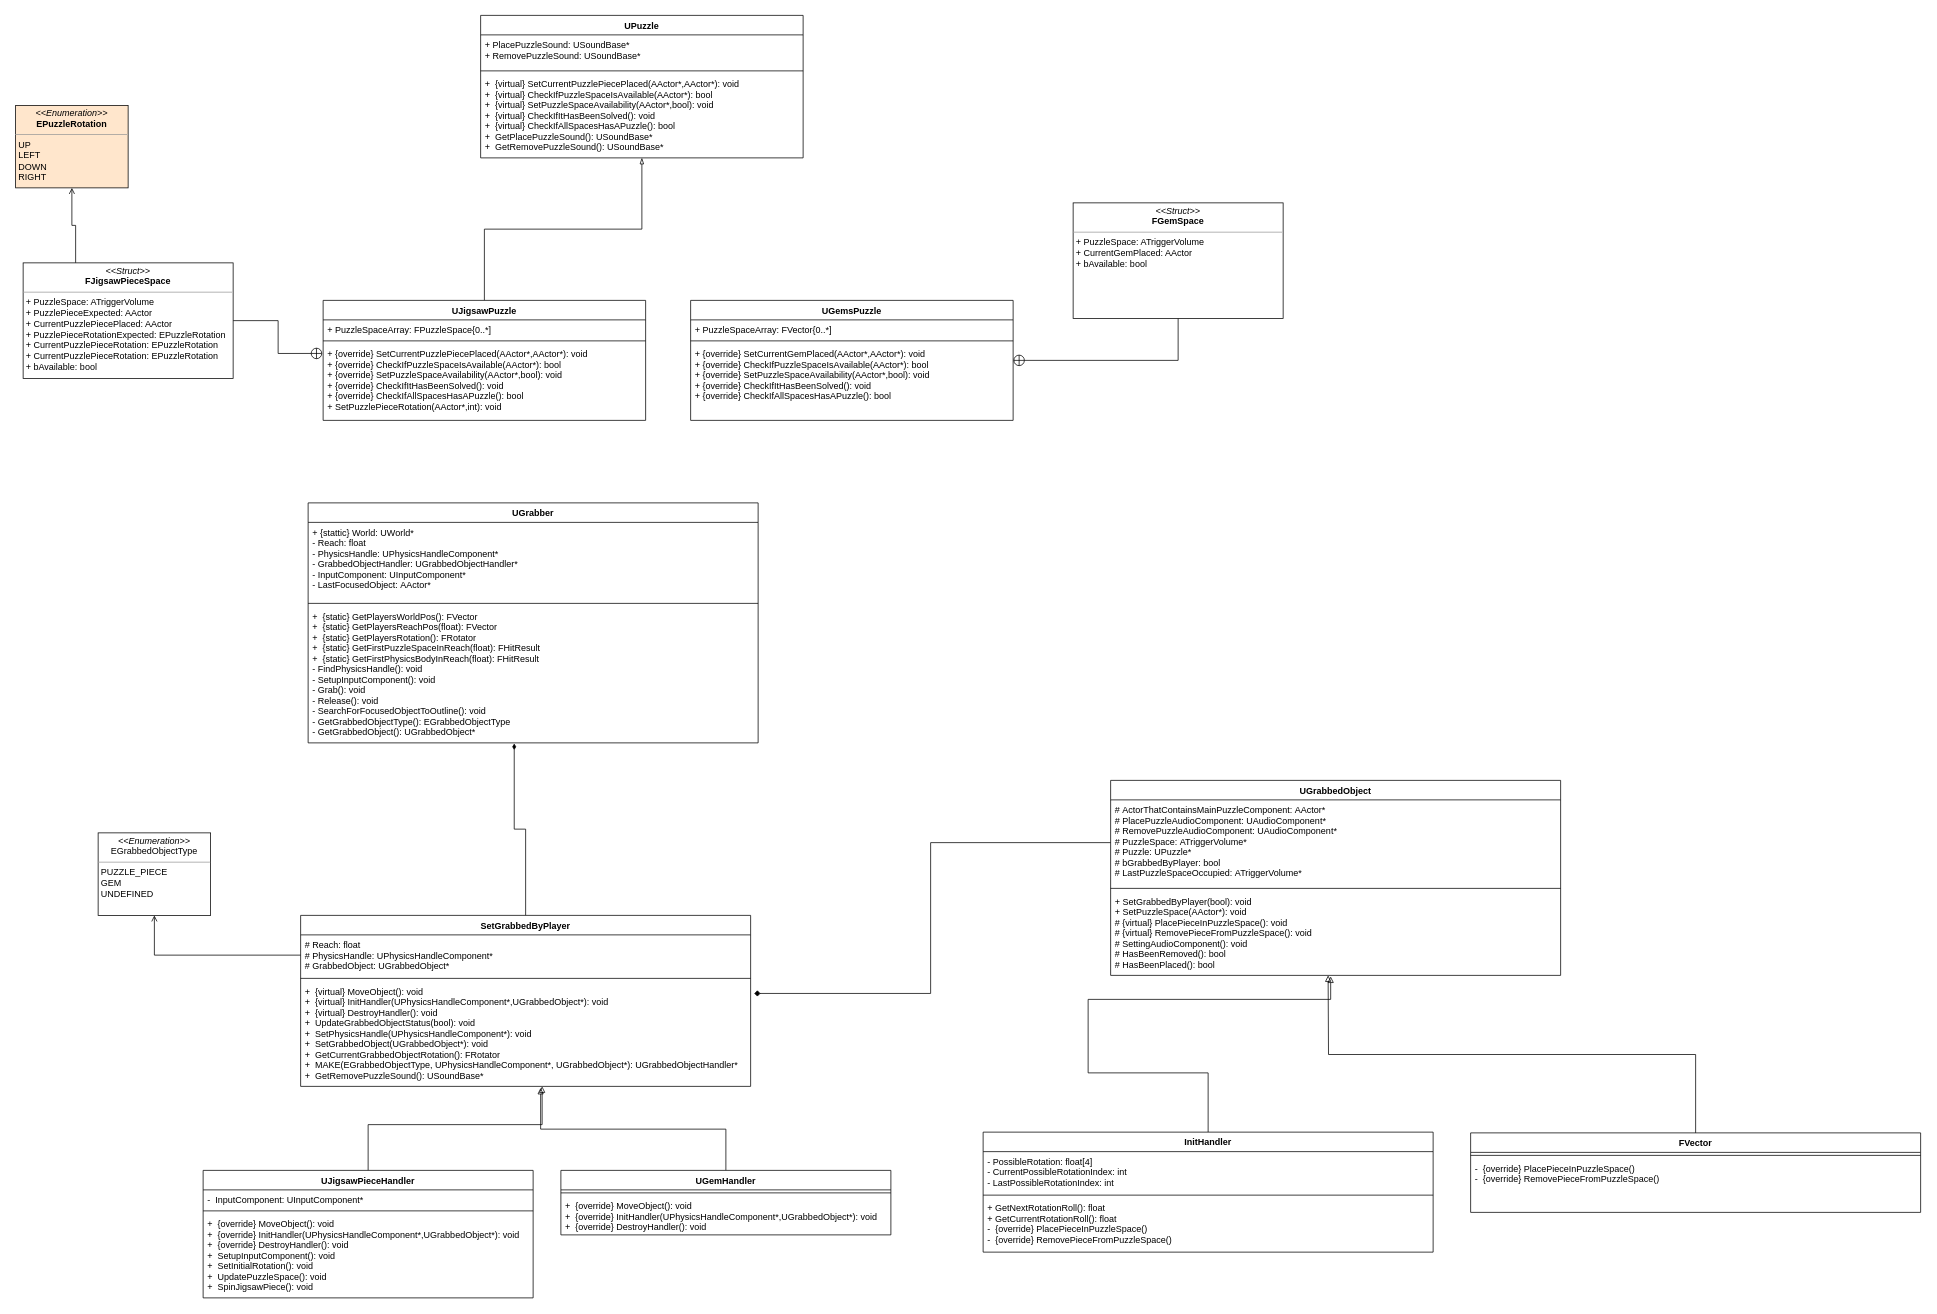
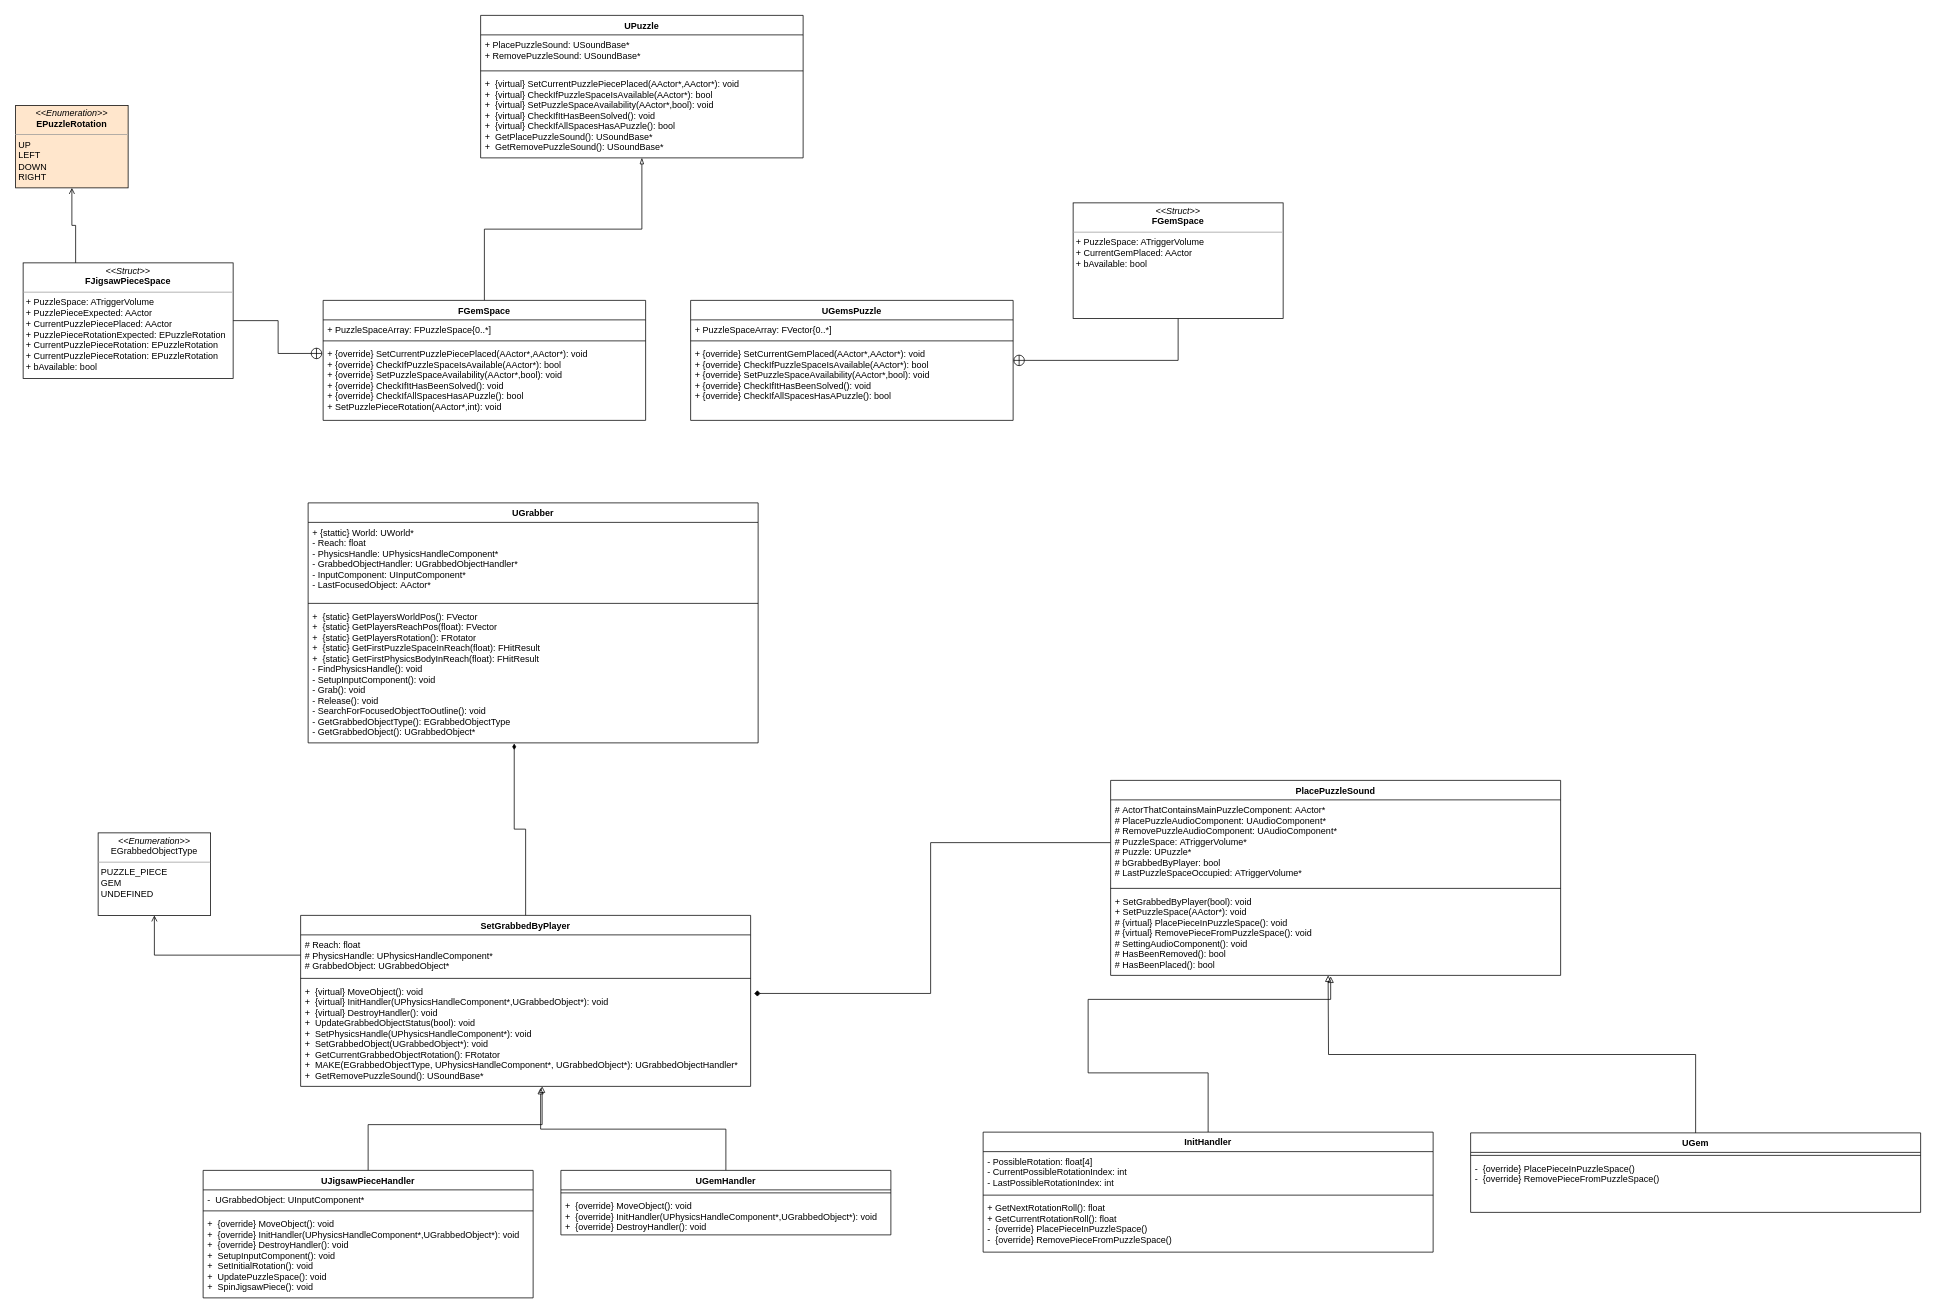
node "UJigsawPuzzle": label "UJigsawPuzzle" -> "FGemSpace"
node "UGrabbedObject": label "UGrabbedObject" -> "PlacePuzzleSound"
node "FVector": label "FVector" -> "UGem"
node "- InputComponent: UInputComponent*": label "- InputComponent: UInputComponent*" -> "- UGrabbedObject: UInputComponent*"
